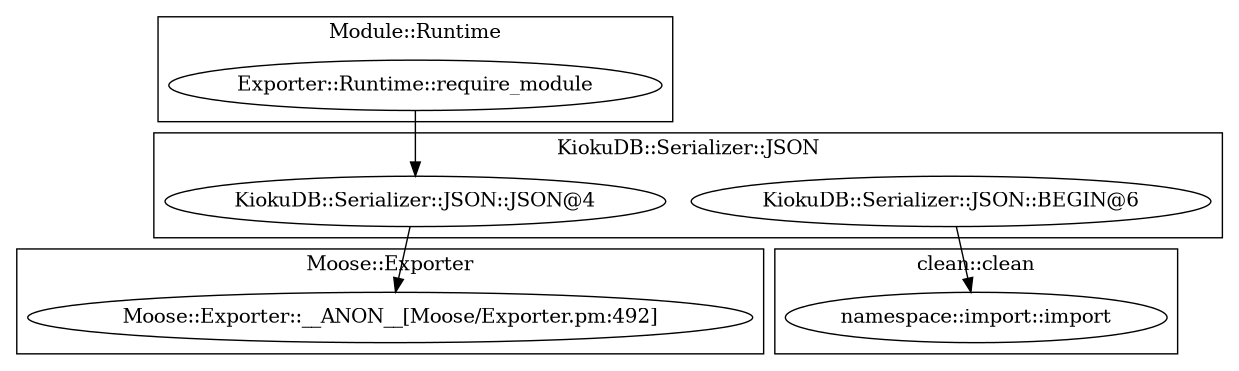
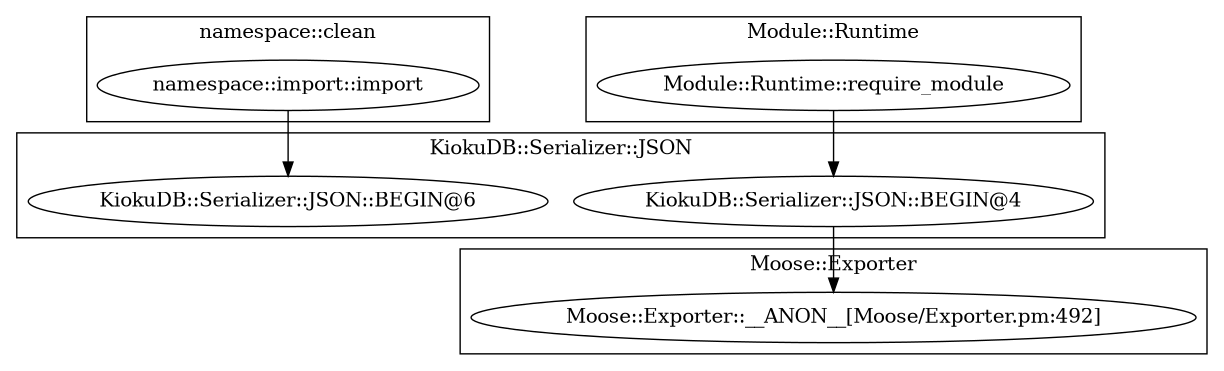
node "Exporter::Runtime::require_module": label "Exporter::Runtime::require_module" -> "Module::Runtime::require_module"
node "KiokuDB::Serializer::JSON::JSON@4": label "KiokuDB::Serializer::JSON::JSON@4" -> "KiokuDB::Serializer::JSON::BEGIN@4"
edge "KiokuDB::Serializer::JSON::BEGIN@6" -> "namespace::import::import": reversed
cluster "clean::clean": label "clean::clean" -> "namespace::clean"
